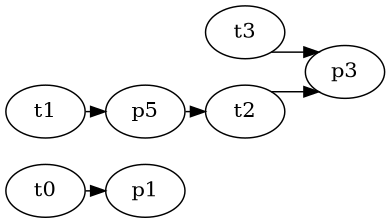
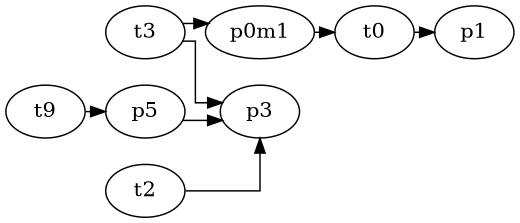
node "p0m1": added
node "t1": label "t1" -> "t9"
edge "p5" -> "t2": now "p5" -> "p3"
